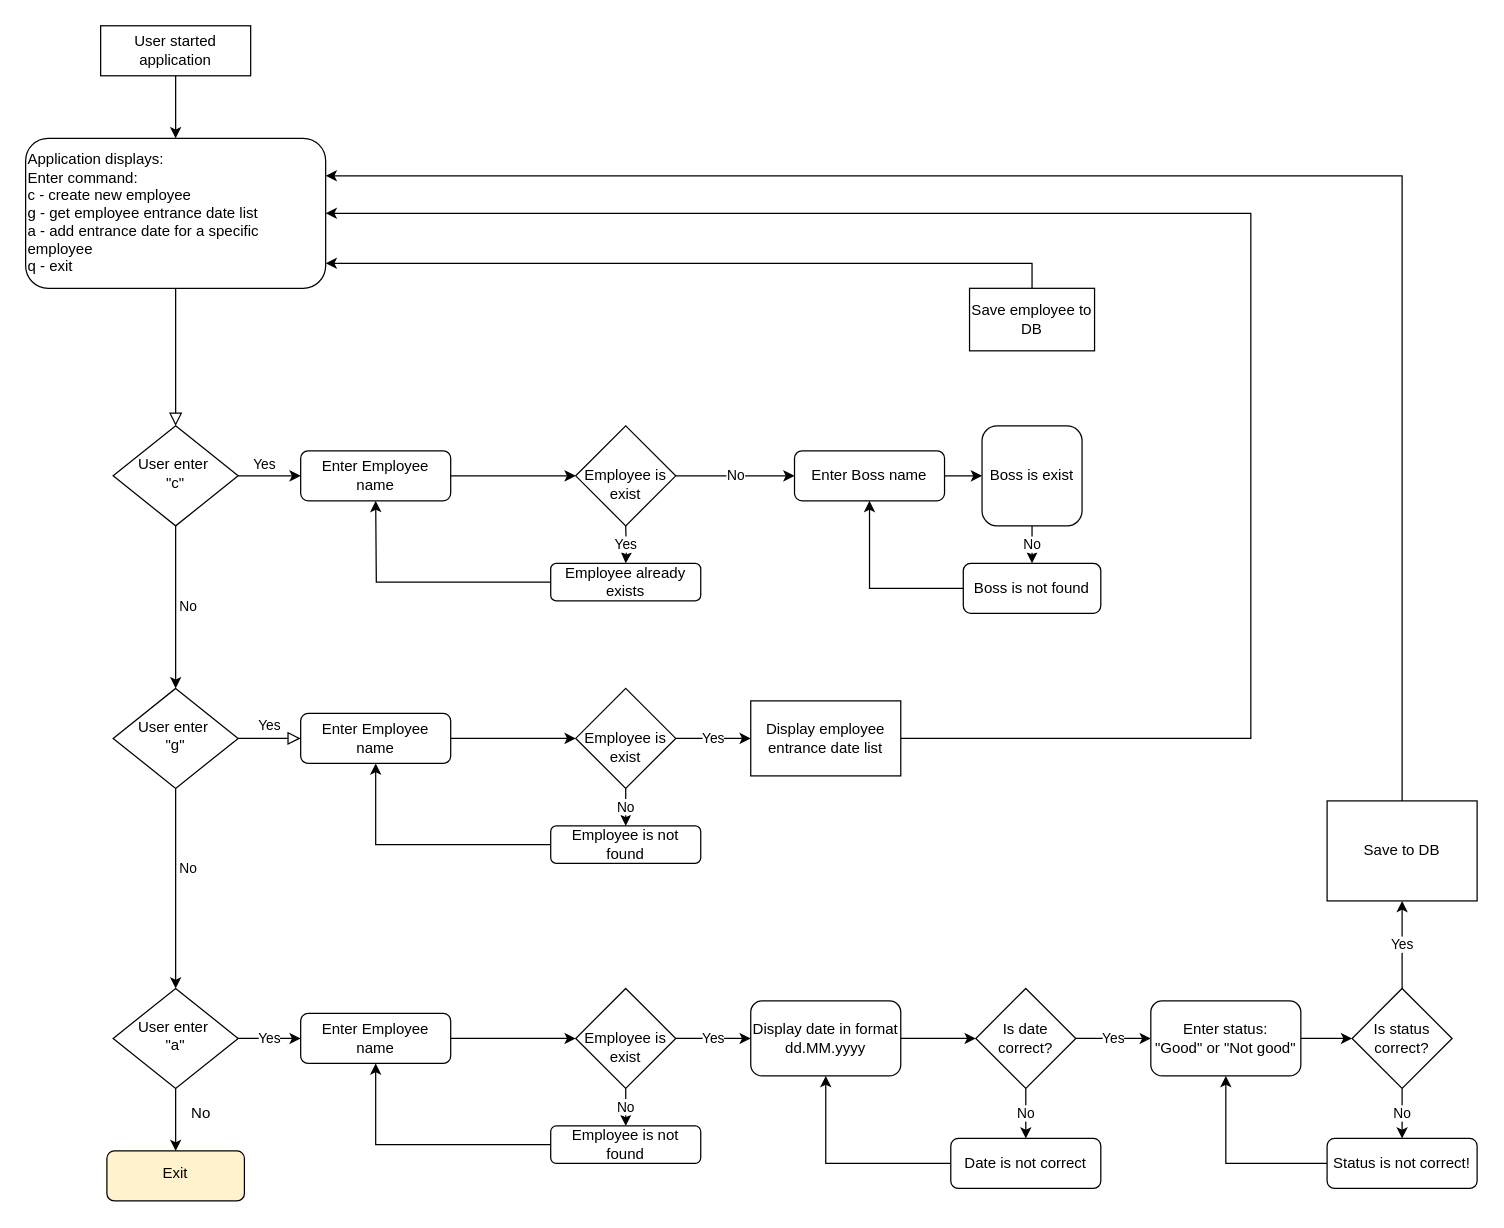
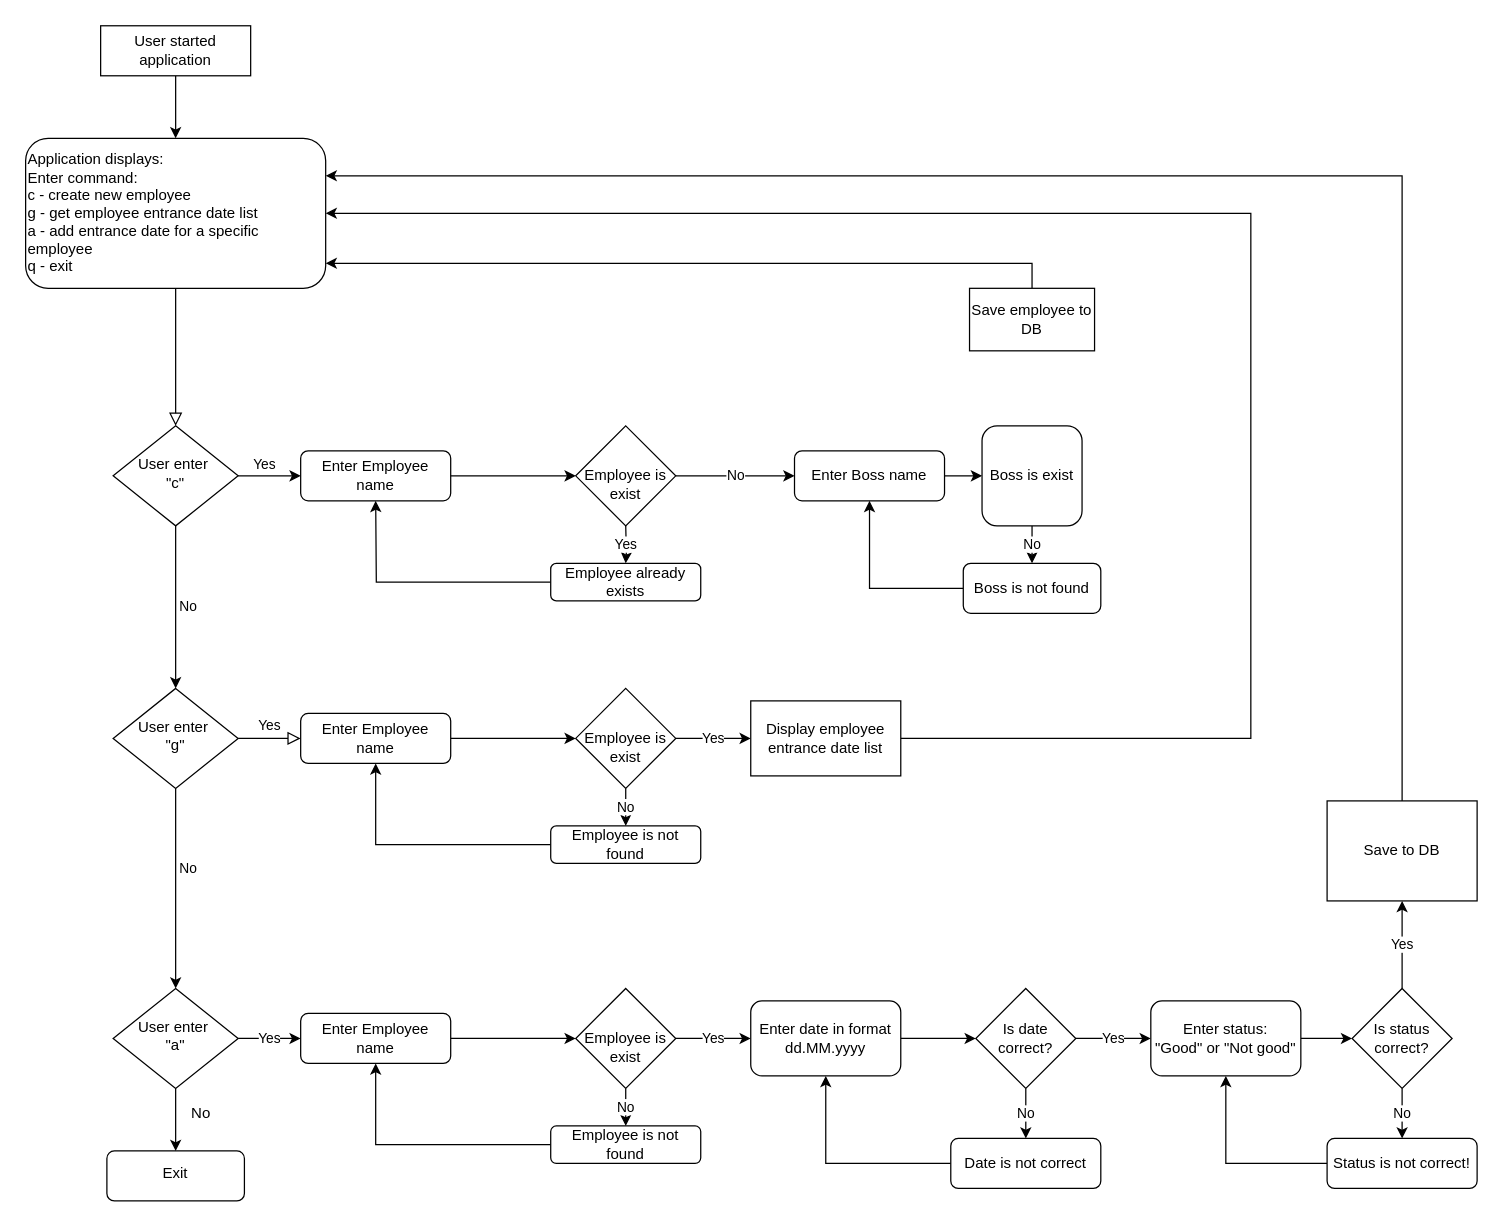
node "Display date in format dd.MM.yyyy": label "Display date in format dd.MM.yyyy" -> "Enter date in format dd.MM.yyyy"
node "Exit": fillcolor #fff2cc -> #ffffff
